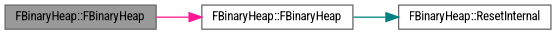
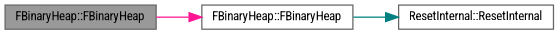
node "FBinaryHeap::ResetInternal": label "FBinaryHeap::ResetInternal" -> "ResetInternal::ResetInternal"
